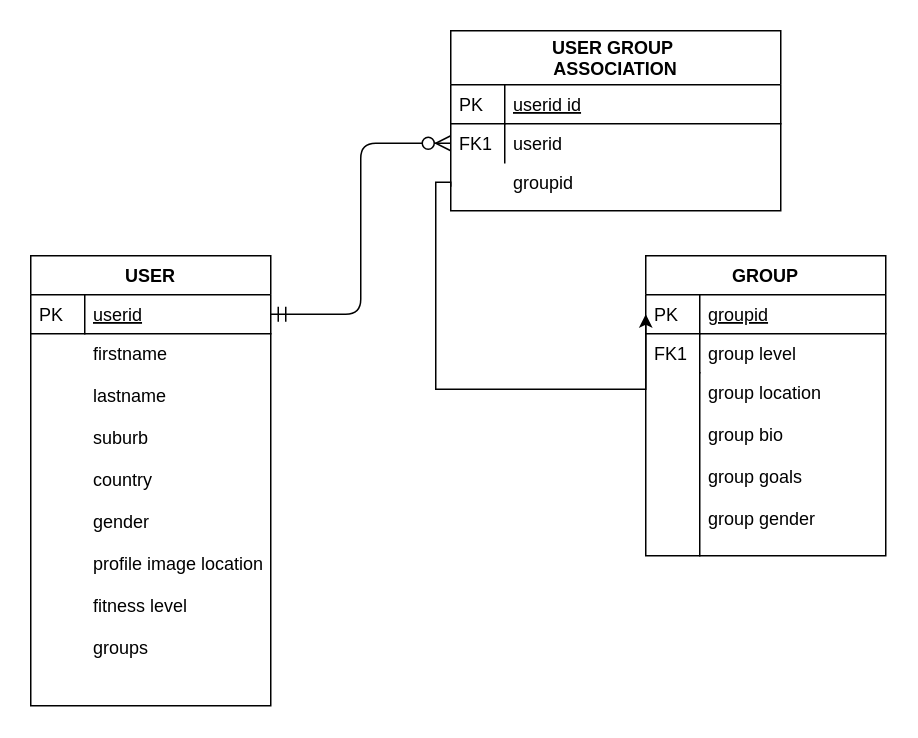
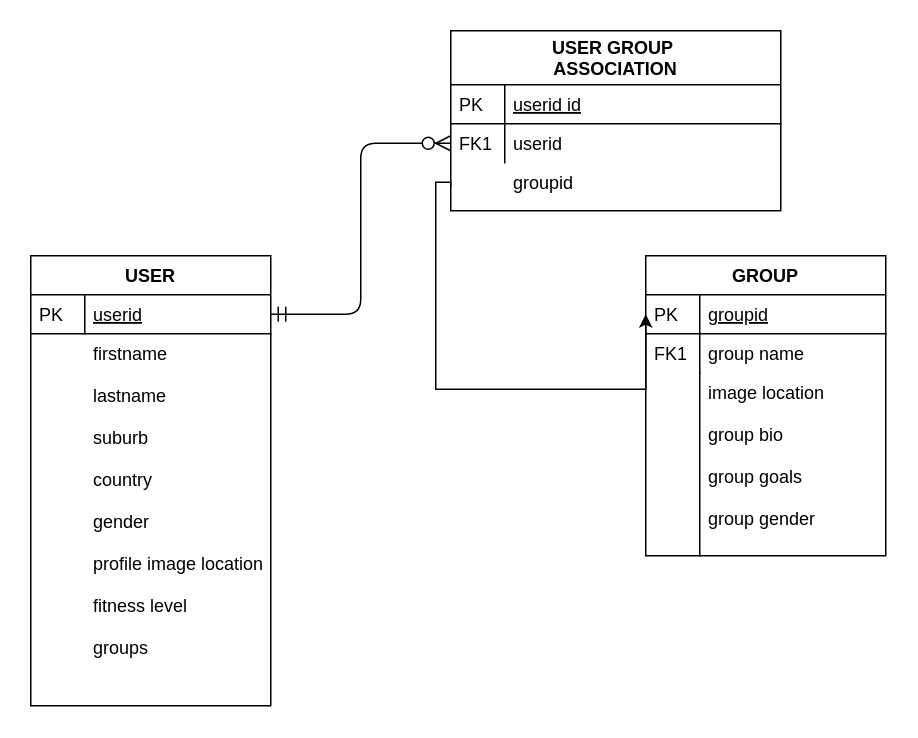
node "group level": label "group level" -> "group name"
node "group location group bio group goals group gender": label "group location group bio group goals group gender" -> "image location group bio group goals group gender"
